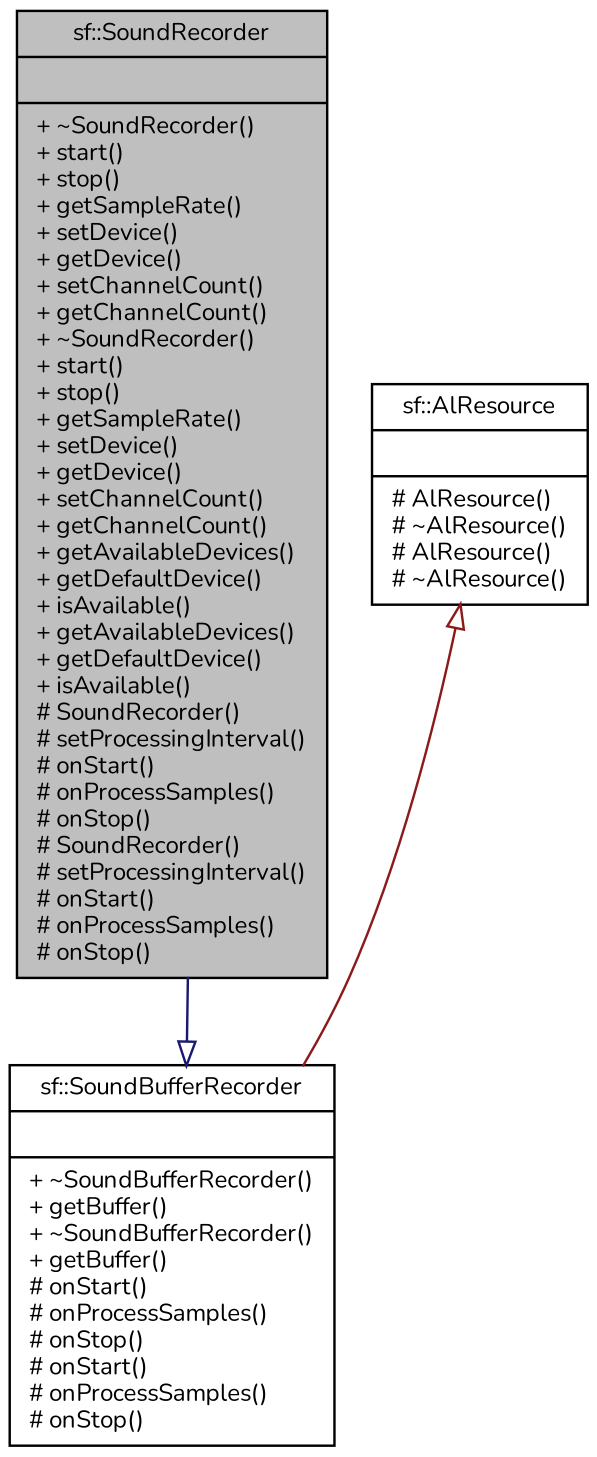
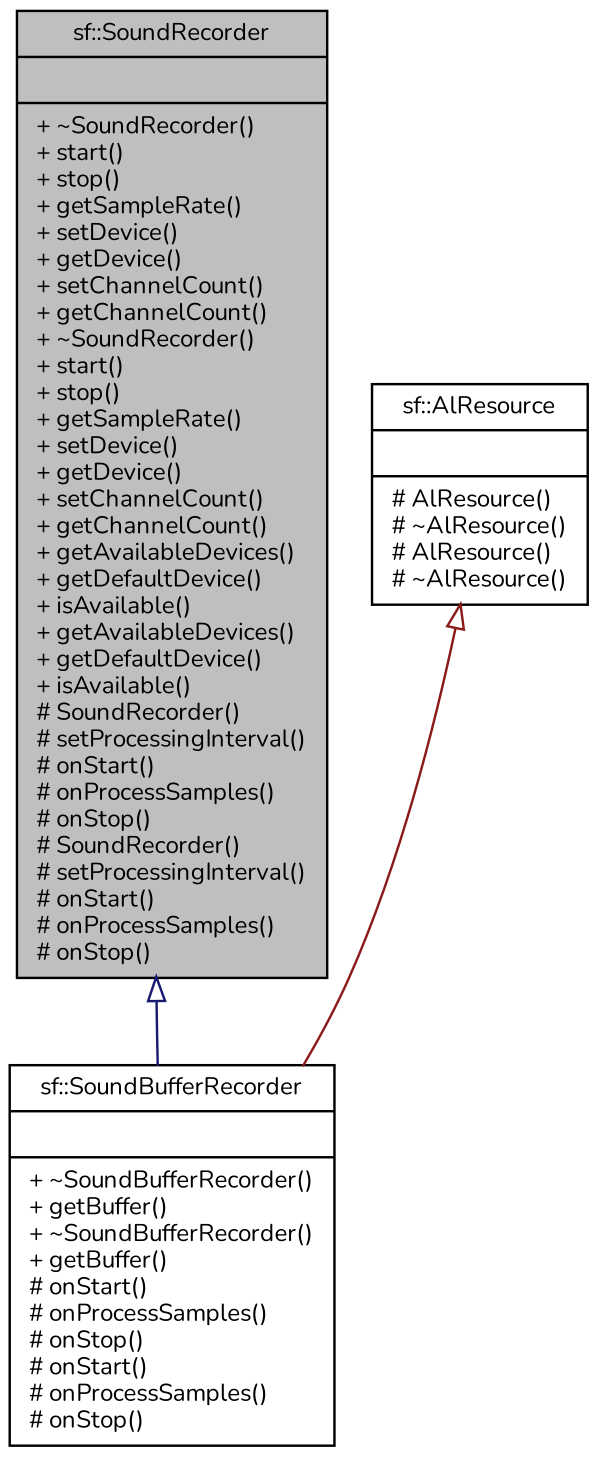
edge "sf::SoundRecorder" -> "sf::SoundBufferRecorder": reversed
